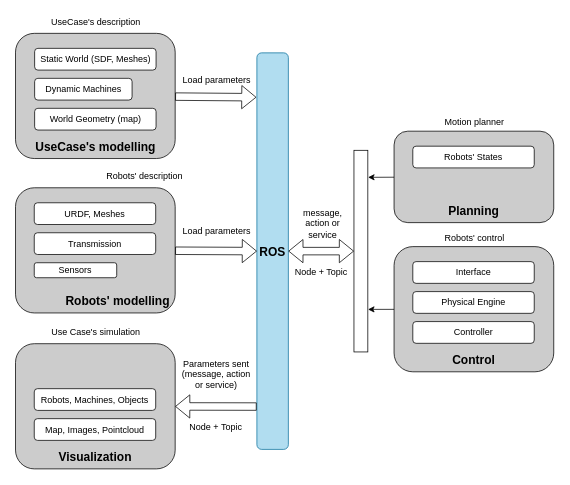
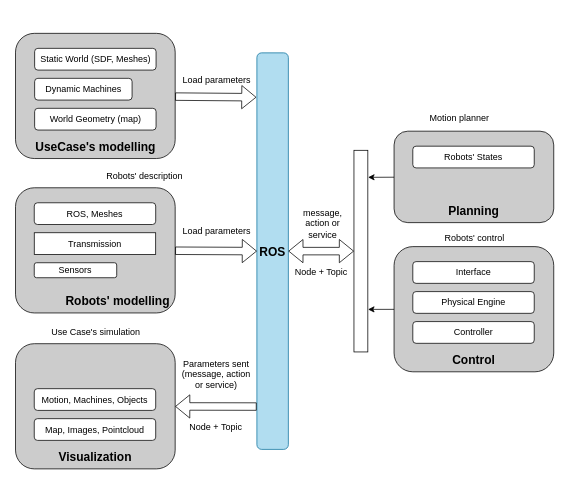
node "UseCase's description": removed
node "Motion planner": moved (474, 122) -> (459, 119)
node "URDF, Meshes": label "URDF, Meshes" -> "ROS, Meshes"
node "Transmission": shape rounded rectangle -> rectangle
node "Robots, Machines, Objects": label "Robots, Machines, Objects" -> "Motion, Machines, Objects"
